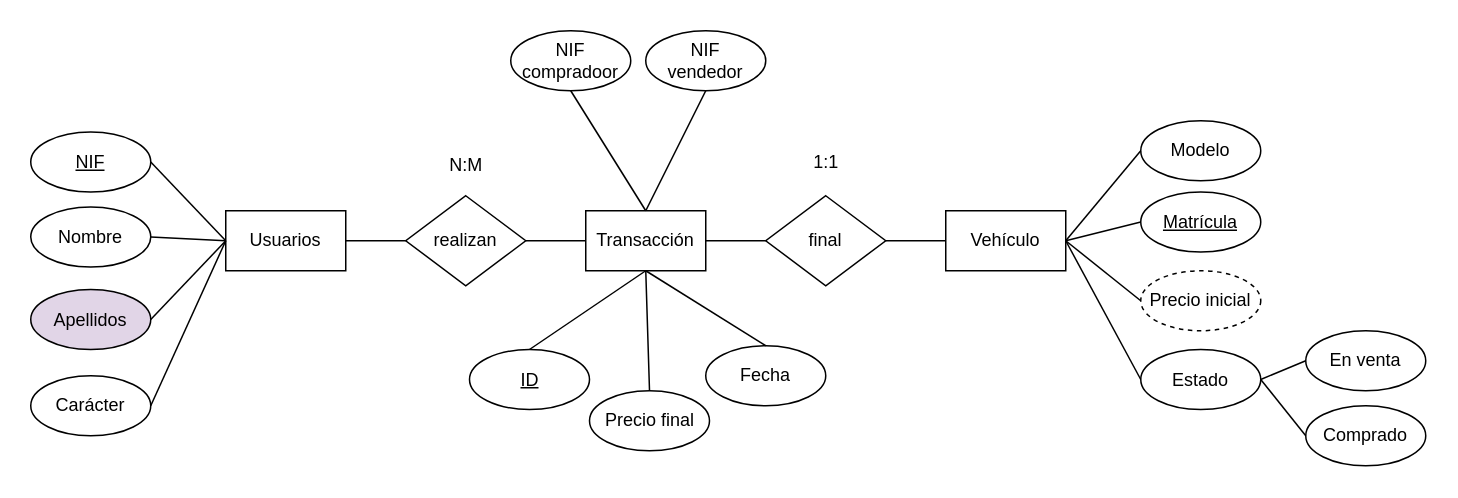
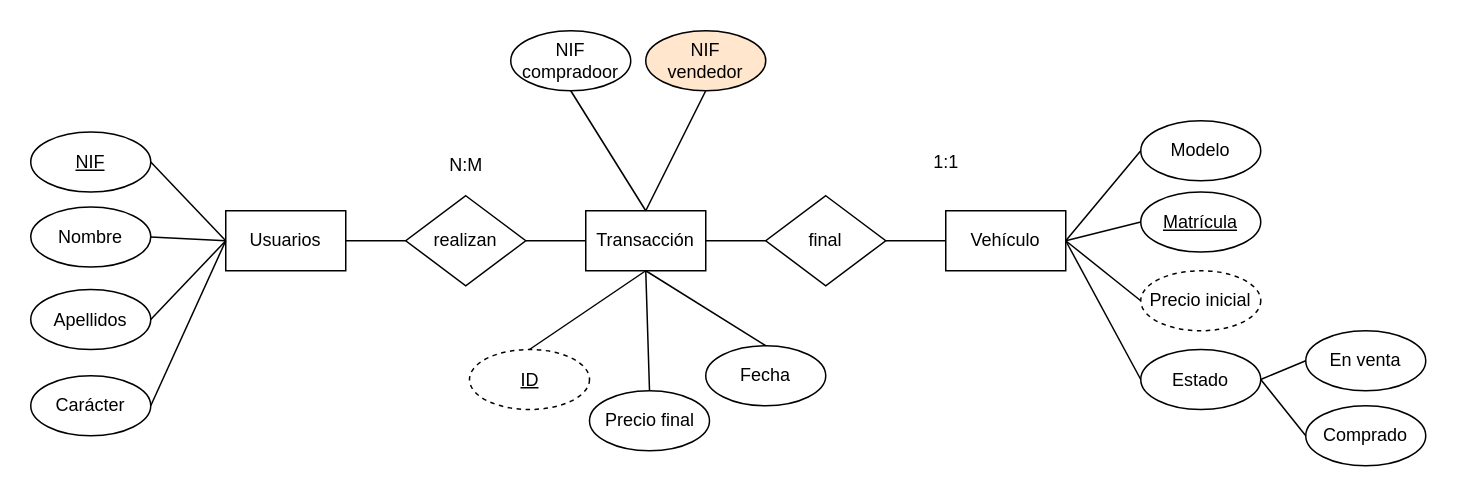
node "NIF vendedor": fillcolor #ffffff -> #ffe6cc
node "1:1": moved (826, 162) -> (946, 162)
node "Apellidos": fillcolor #e1d5e7 -> #ffffff
node "ID": style solid -> dashed
